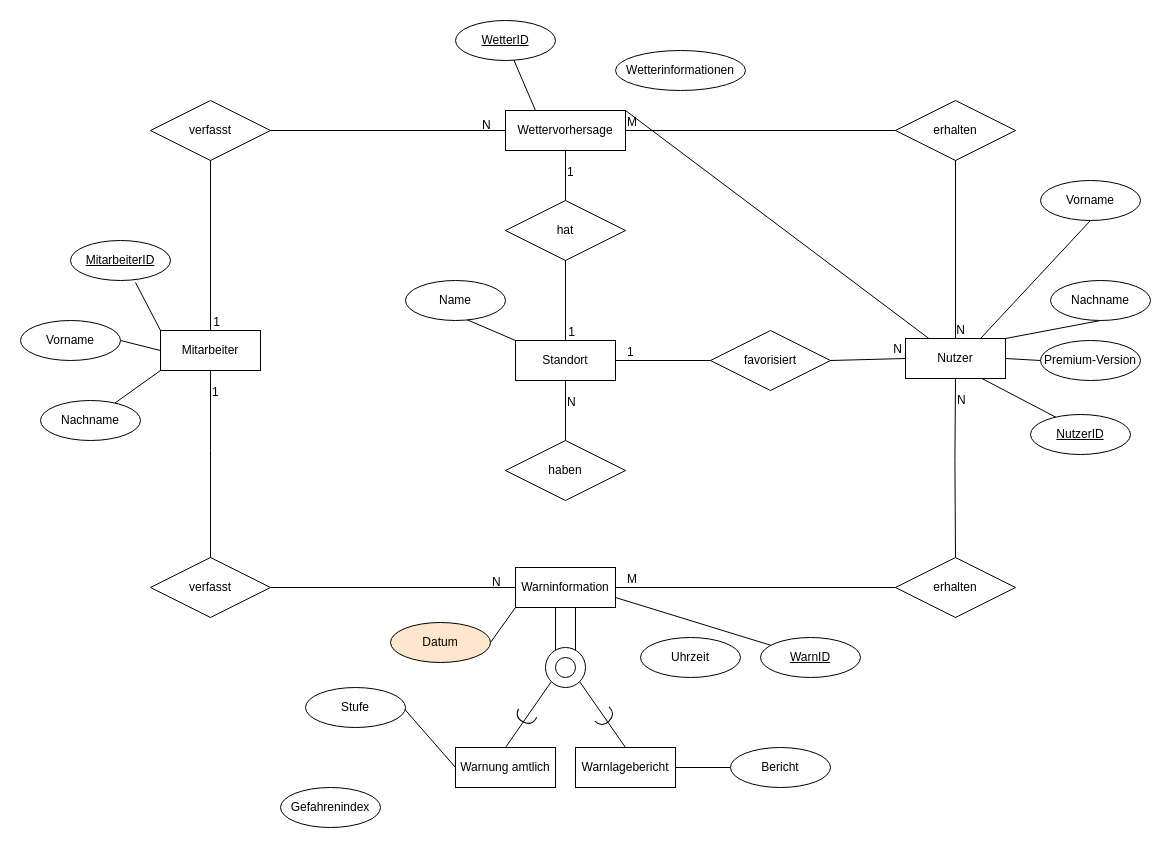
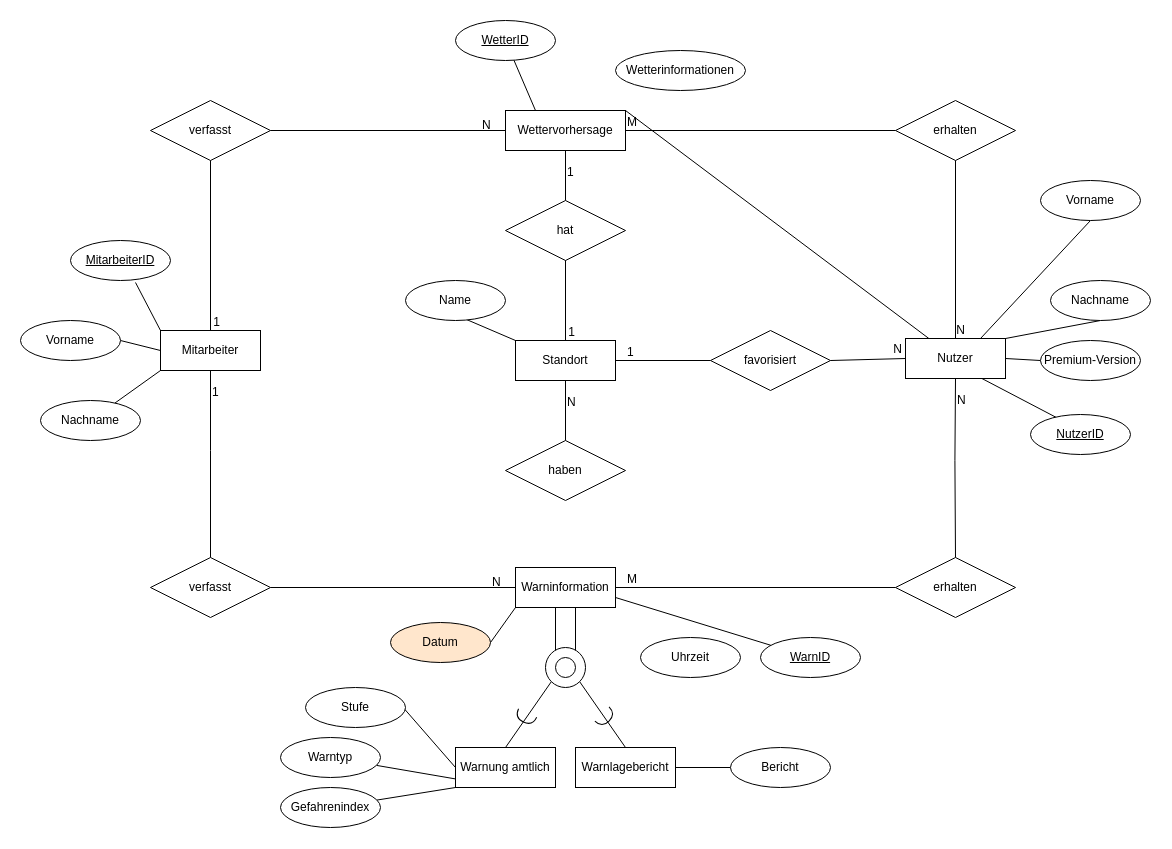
node "Warntyp": added
edge "Warntyp" -- "Warnung amtlich": added
edge "Warnung amtlich" -- "Gefahrenindex": added
